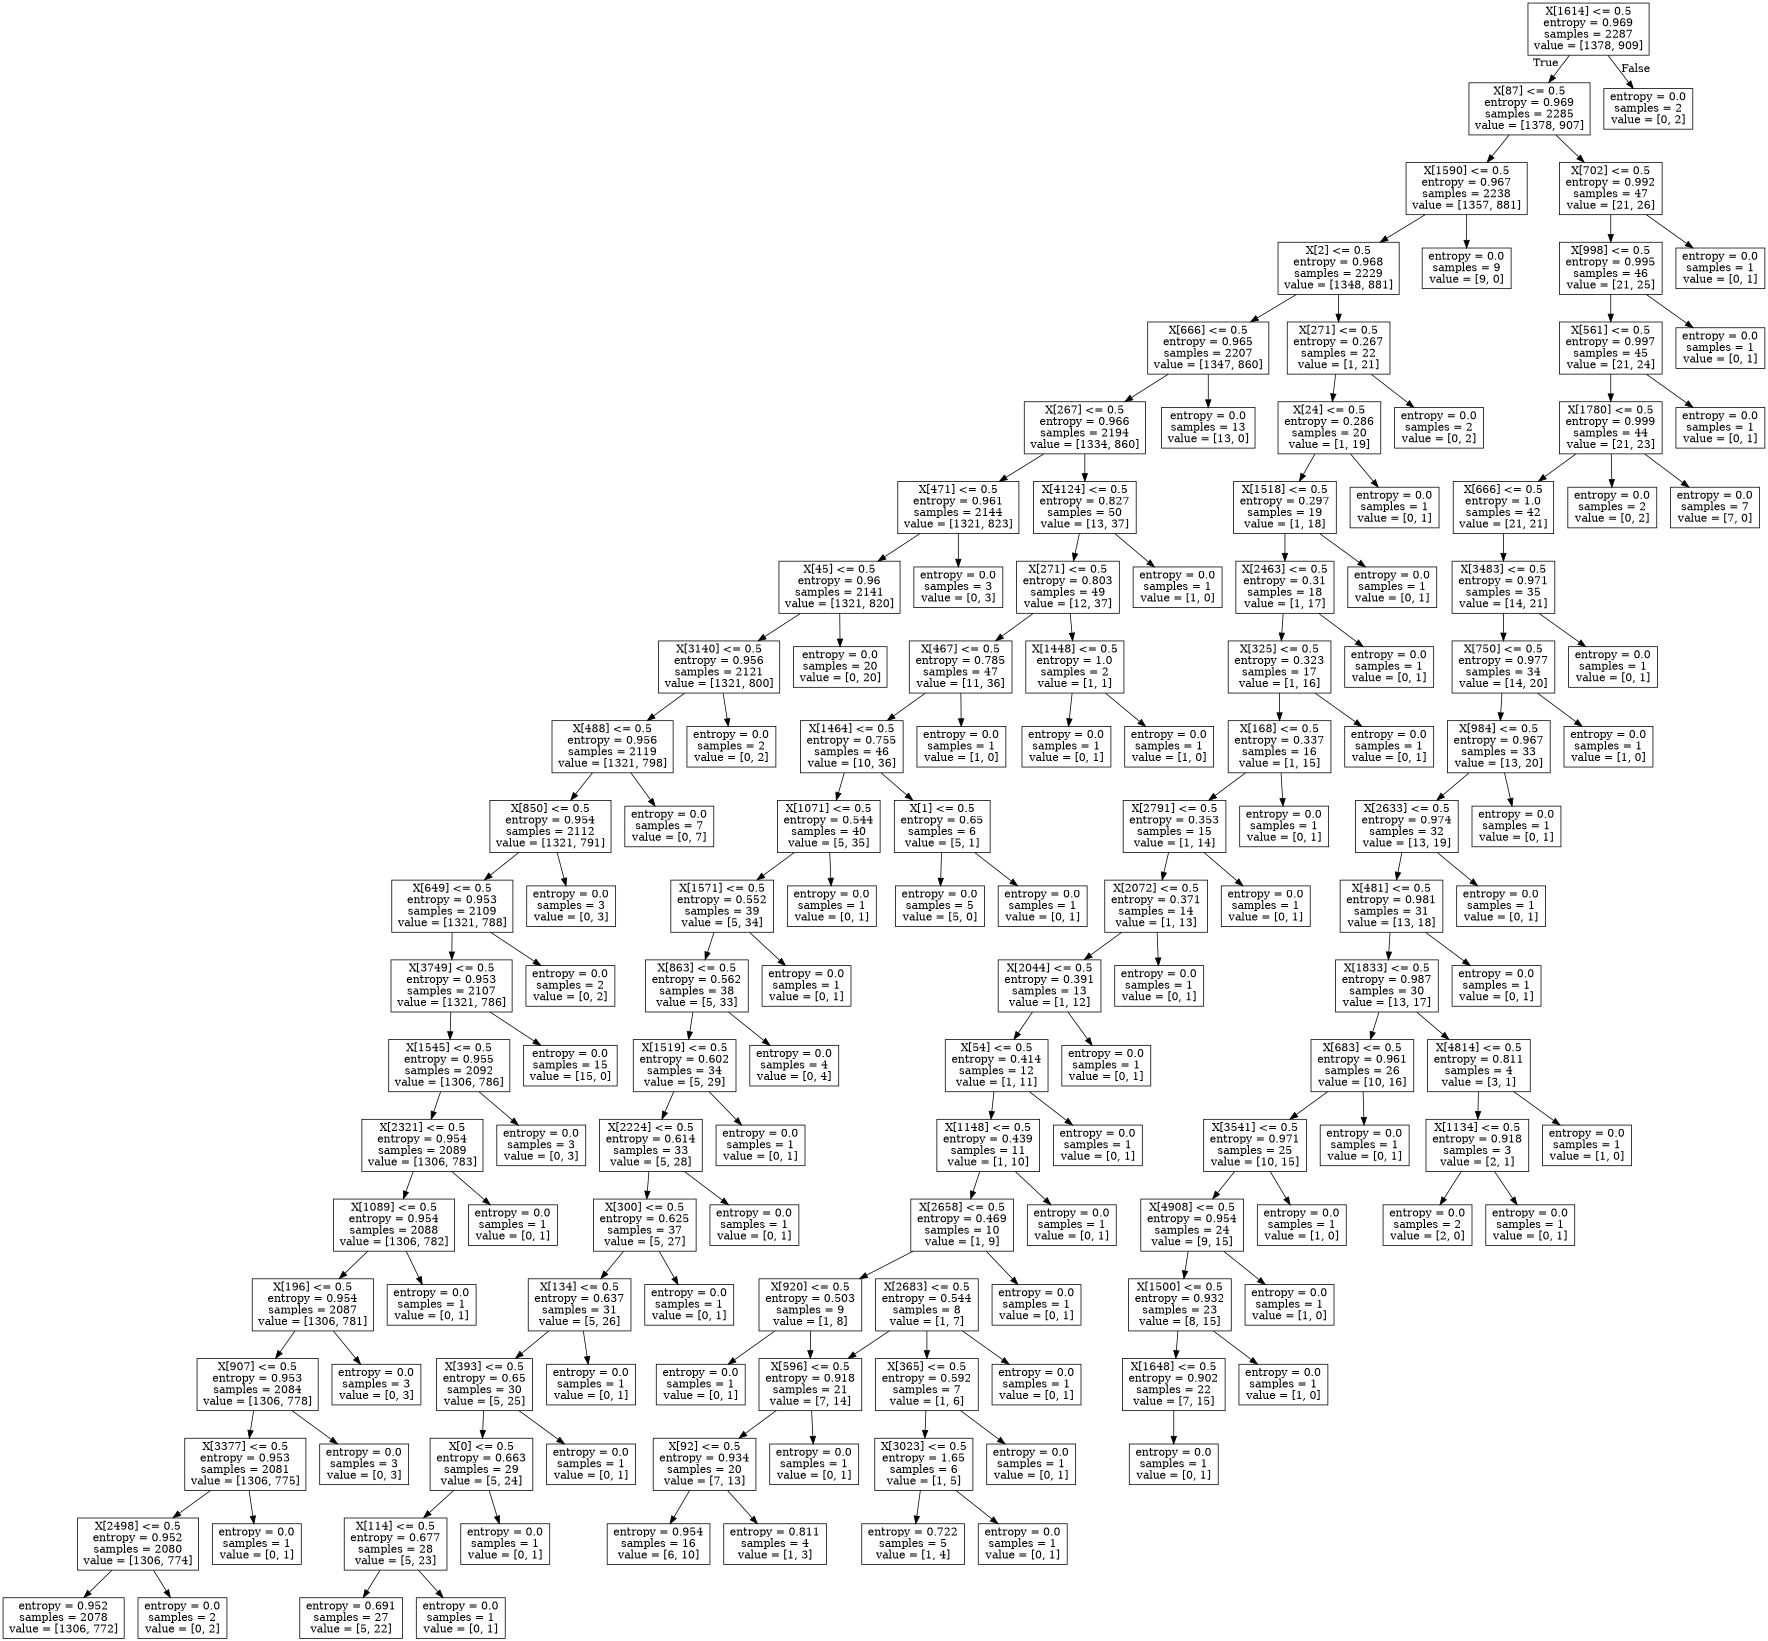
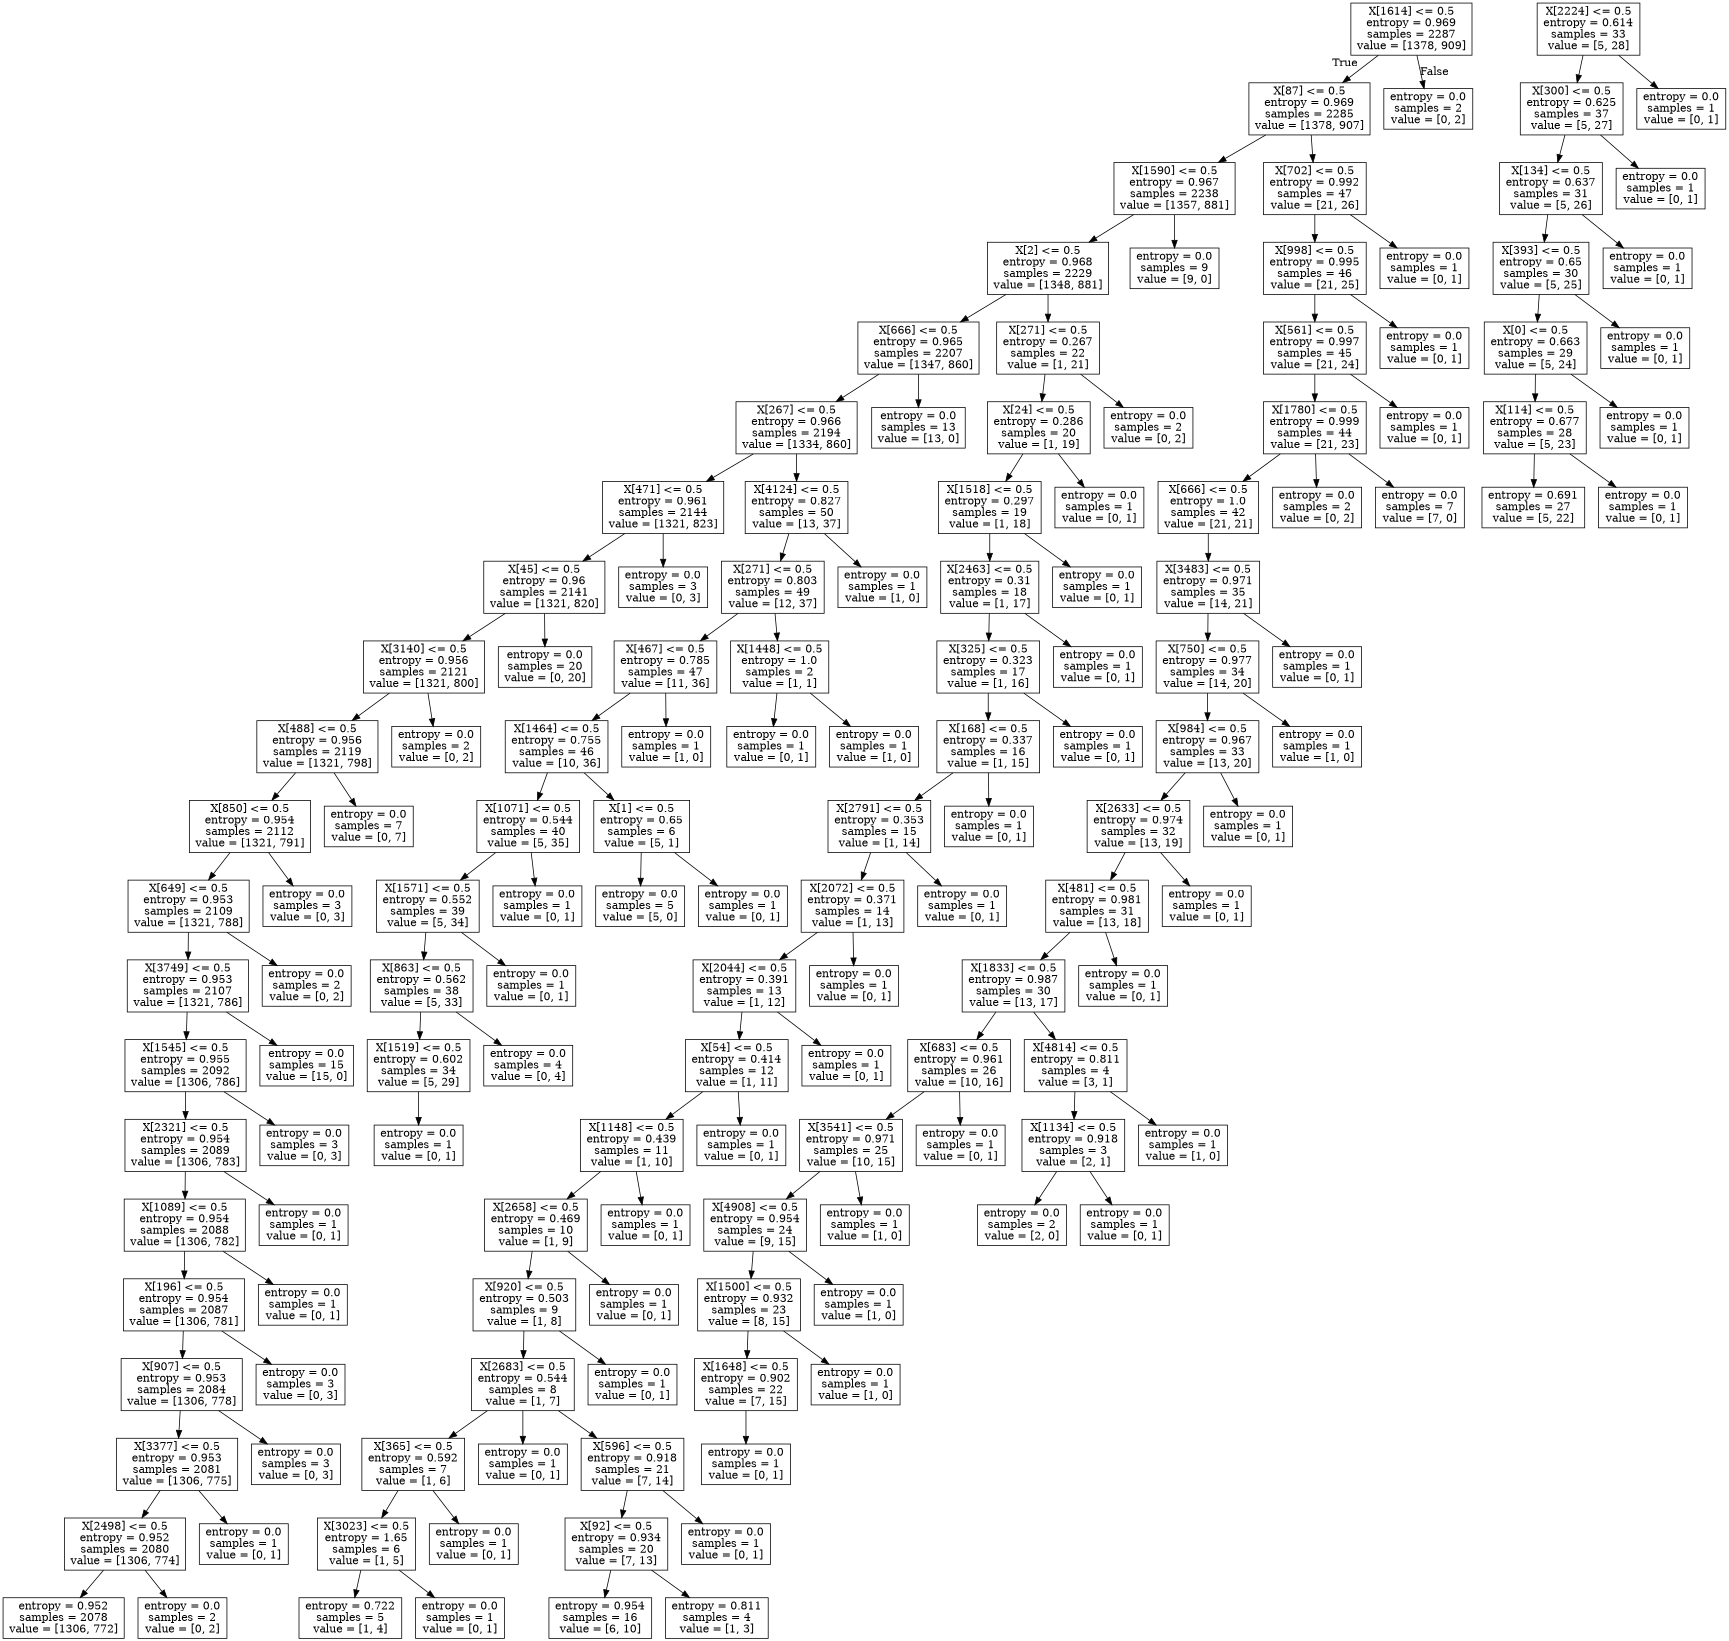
edge "X[1519] <= 0.5 entropy = 0.602 samples = 34 value = [5, 29]" -> "X[2224] <= 0.5 entropy = 0.614 samples = 33 value = [5, 28]": removed
edge "X[920] <= 0.5 entropy = 0.503 samples = 9 value = [1, 8]" -> "X[596] <= 0.5 entropy = 0.918 samples = 21 value = [7, 14]": now "X[920] <= 0.5 entropy = 0.503 samples = 9 value = [1, 8]" -> "X[2683] <= 0.5 entropy = 0.544 samples = 8 value = [1, 7]"
